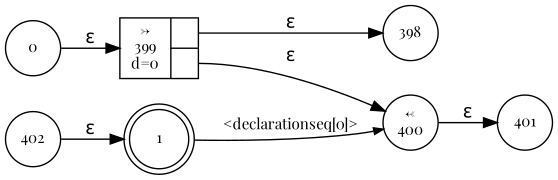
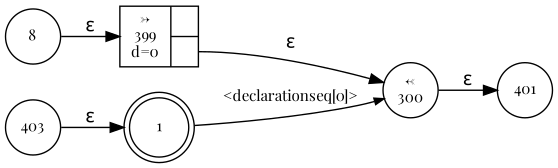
node "398": removed
node "0": label "0" -> "8"
node "← 400": label "← 400" -> "← 300"
node "402": label "402" -> "403"
